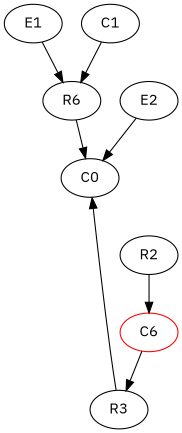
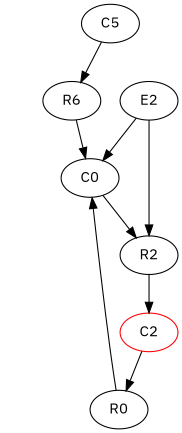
node "E1": removed
node "C1": label "C1" -> "C5"
edge "E2" -> "R2": added
edge "C0" -> "R2": added
node "C6": label "C6" -> "C2"
node "R3": label "R3" -> "R0"
